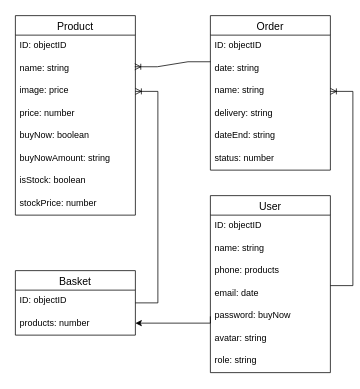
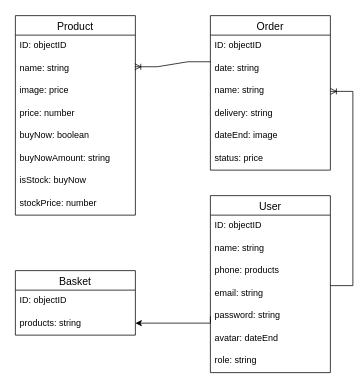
edge "Basket" -> "image: price": removed
node "dateEnd: string": label "dateEnd: string" -> "dateEnd: image"
node "status: number": label "status: number" -> "status: price"
node "isStock: boolean": label "isStock: boolean" -> "isStock: buyNow"
node "email: date": label "email: date" -> "email: string"
node "password: buyNow": label "password: buyNow" -> "password: string"
node "products: number": label "products: number" -> "products: string"
node "avatar: string": label "avatar: string" -> "avatar: dateEnd"
